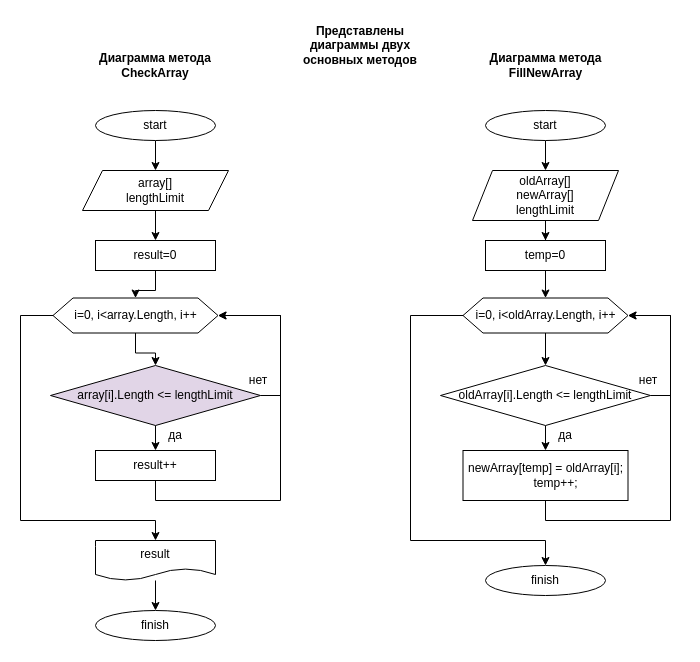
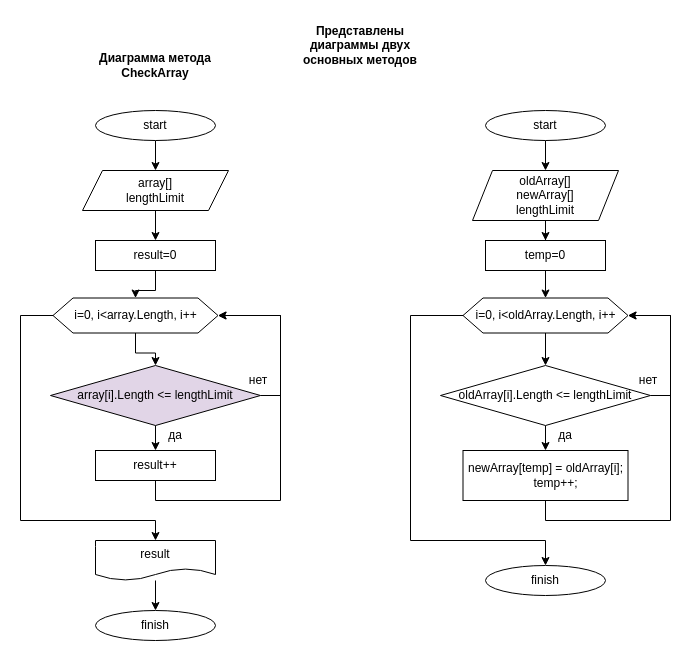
node "Диаграмма метода FillNewArray": removed
